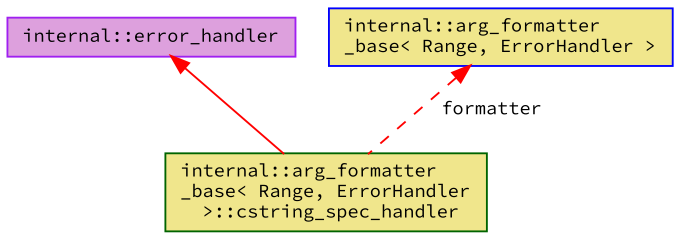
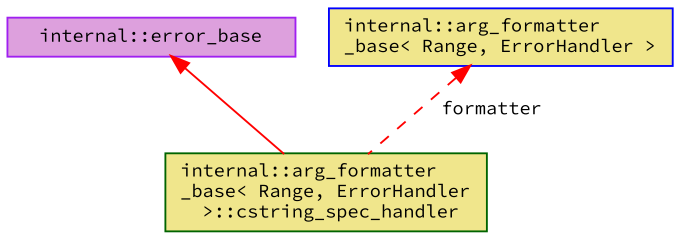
node "internal::error_handler": label "internal::error_handler" -> "internal::error_base"
